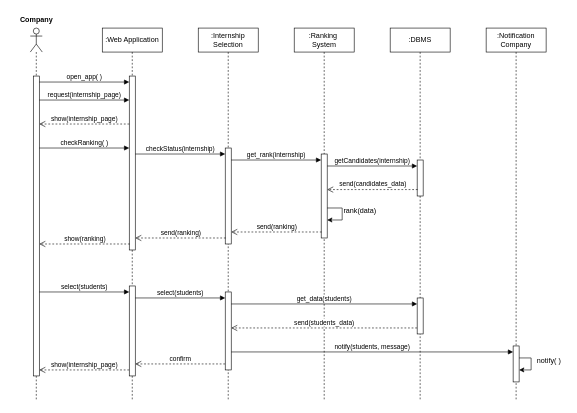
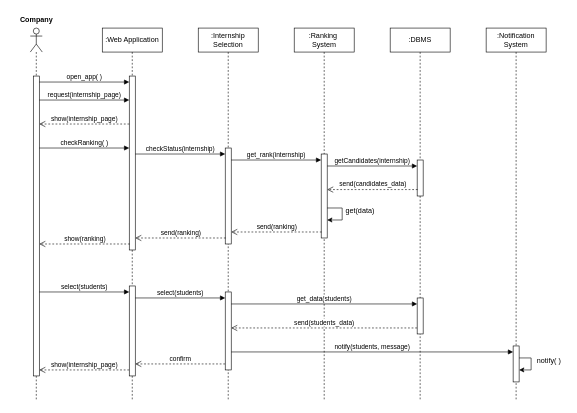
node ":Notification Company": label ":Notification Company" -> ":Notification System"
node "rank(data)": label "rank(data)" -> "get(data)"
